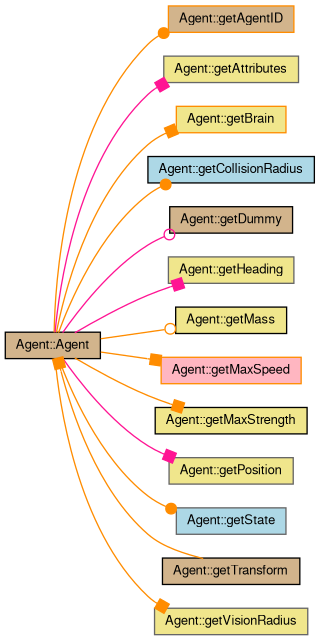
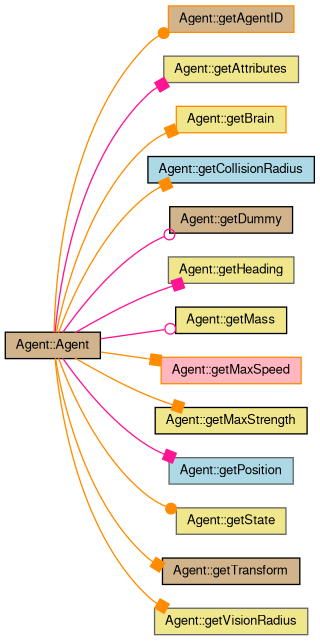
edge "Agent::Agent" -> "Agent::getCollisionRadius": arrowhead dot -> box
edge "Agent::Agent" -> "Agent::getMass": color darkorange -> deeppink
node "Agent::getPosition": fillcolor khaki -> lightblue
edge "Agent::getTransform" -> "Agent::Agent": reversed
node "Agent::getState": fillcolor lightblue -> khaki
